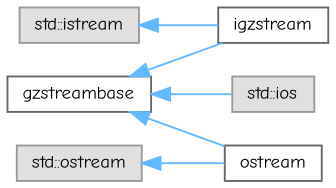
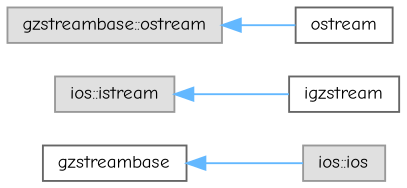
node "std::istream": label "std::istream" -> "ios::istream"
edge "igzstream" -> "gzstreambase": removed
node "std::ios": label "std::ios" -> "ios::ios"
edge "ostream" -> "gzstreambase": removed
node "std::ostream": label "std::ostream" -> "gzstreambase::ostream"
